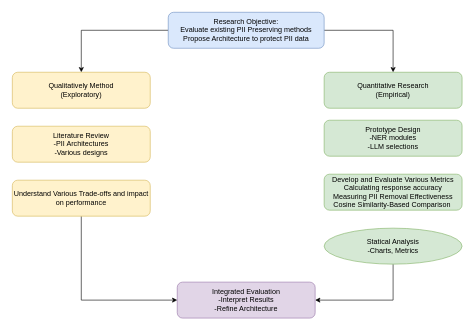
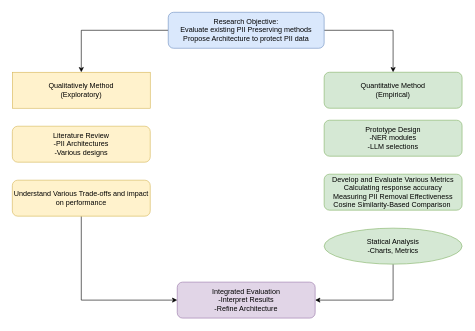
node "Qualitatively Method (Exploratory)": shape rounded rectangle -> rectangle
node "Quantitative Research (Empirical)": label "Quantitative Research (Empirical)" -> "Quantitative Method (Empirical)"
